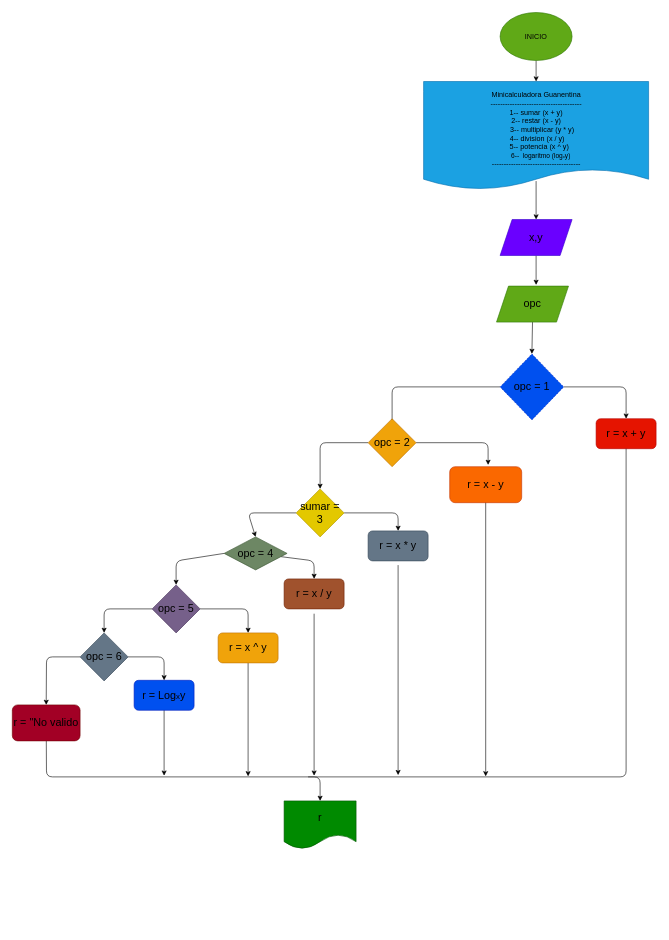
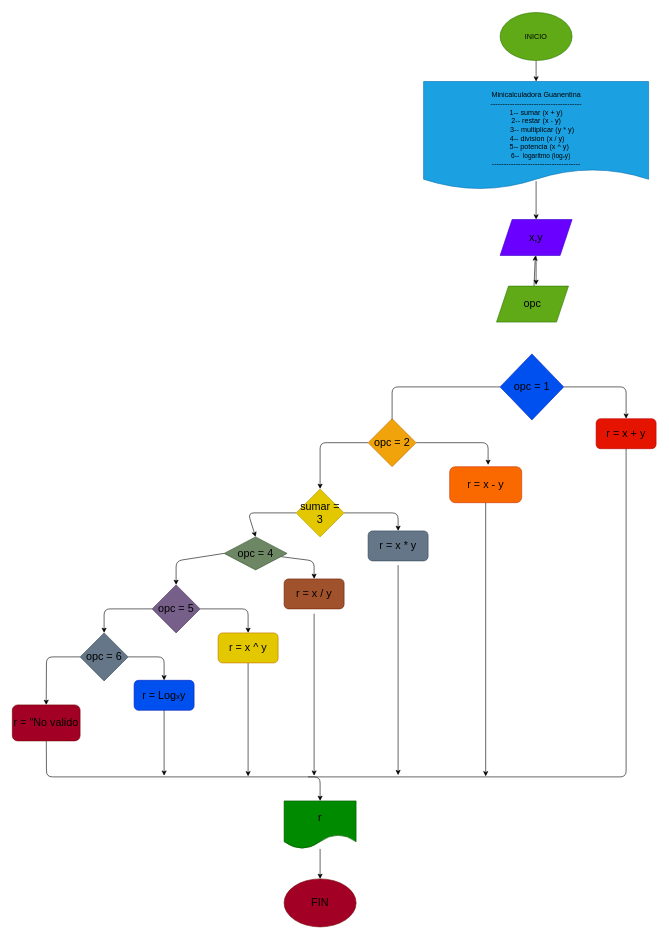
edge "opc" -> "opc = 1": now "opc" -> "x,y"
node "opc = 1": style dashed -> solid
node "r = x ^ y": fillcolor #f0a30a -> #e3c800
edge "r" -> "FIN": added
node "FIN": added
